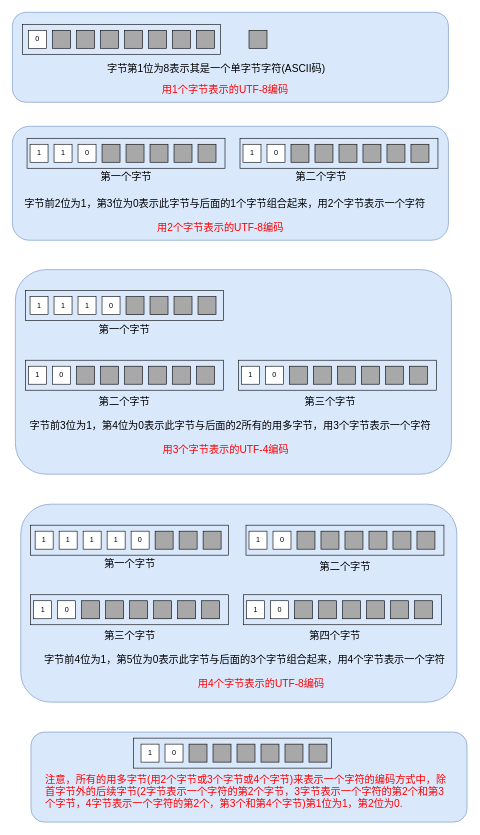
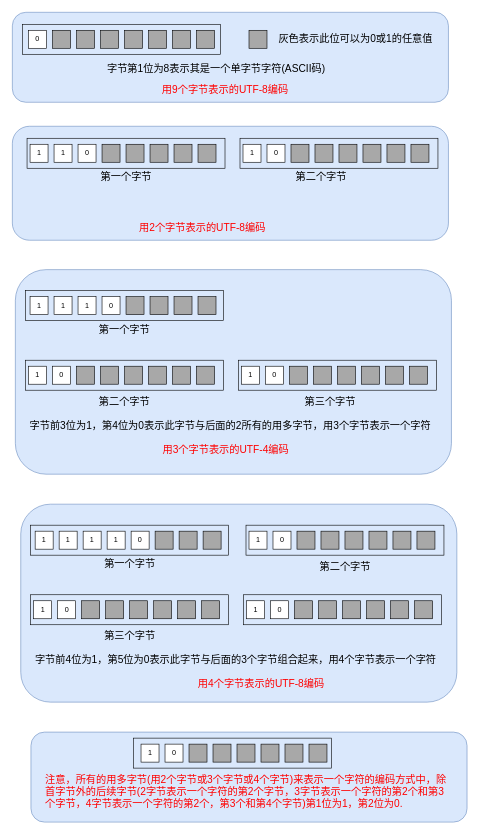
node "灰色表示此位可以为0或1的任意值": added
node "用1个字节表示的UTF-8编码": label "用1个字节表示的UTF-8编码" -> "用9个字节表示的UTF-8编码"
node "字节前2位为1，第3位为0表示此字节与后面的1个字节组合起来，用2个字节表示一个字符": removed
node "用2个字节表示的UTF-8编码": moved (221, 228) -> (203, 228)
node "第四个字节": removed
node "字节前4位为1，第5位为0表示此字节与后面的3个字节组合起来，用4个字节表示一个字符": moved (245, 661) -> (236, 661)
